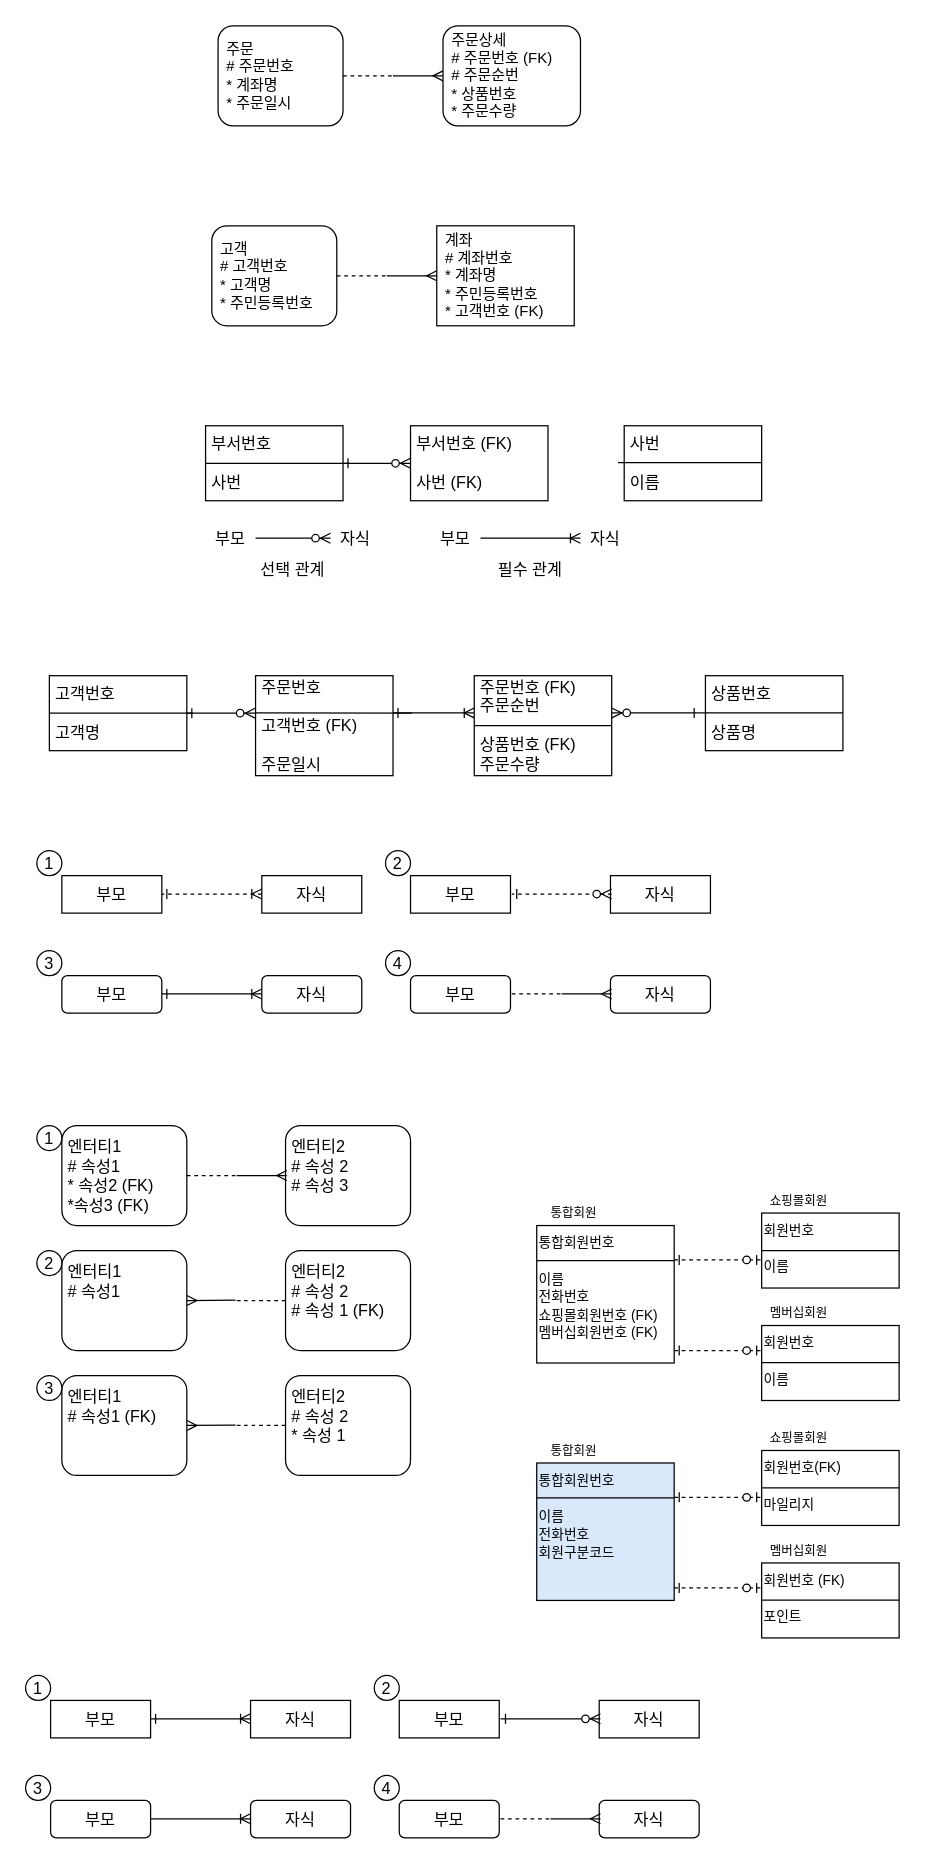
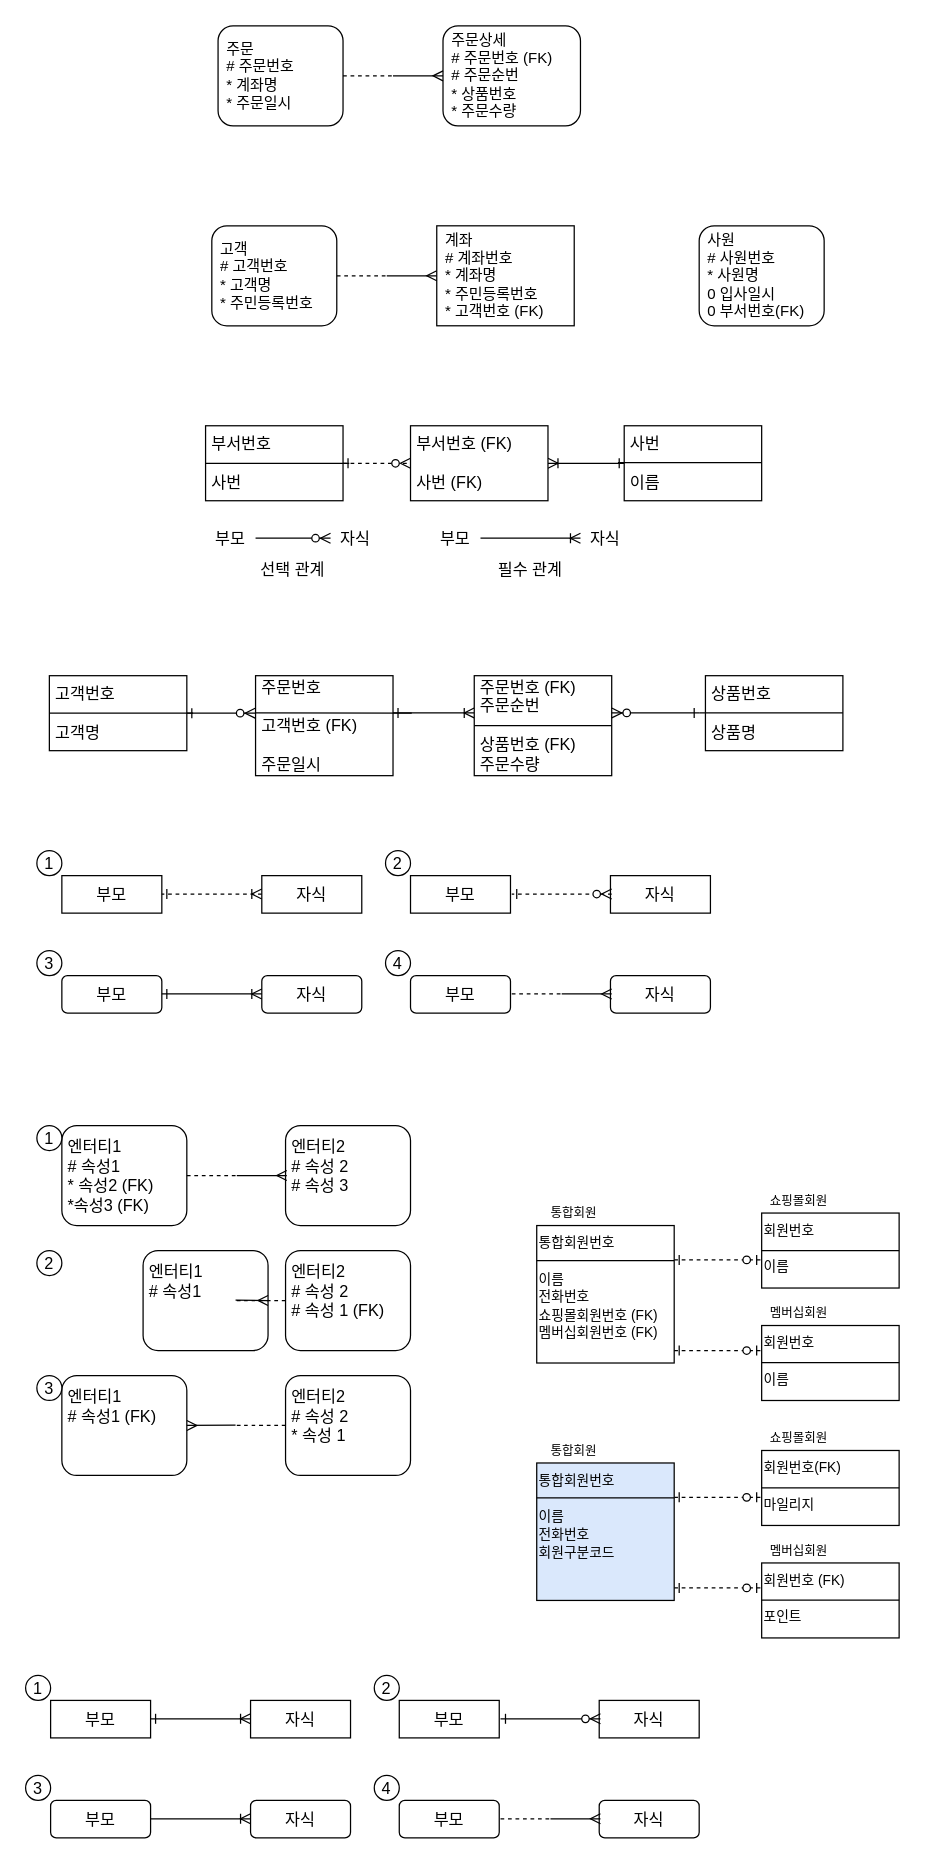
node "사원 # 사원번호 * 사원명 0 입사일시 0 부서번호(FK)": added
edge "부서번호 사번" -- "부서번호 (FK) 사번 (FK)": style solid -> dashed
edge "부서번호 (FK) 사번 (FK)" -- "사번 이름": added
node "엔터티1 # 속성1": moved (124, 1301) -> (206, 1301)
